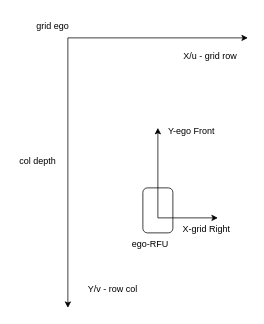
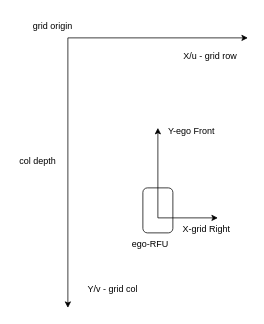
node "grid ego": label "grid ego" -> "grid origin"
node "Y/v - row col": label "Y/v - row col" -> "Y/v - grid col"
